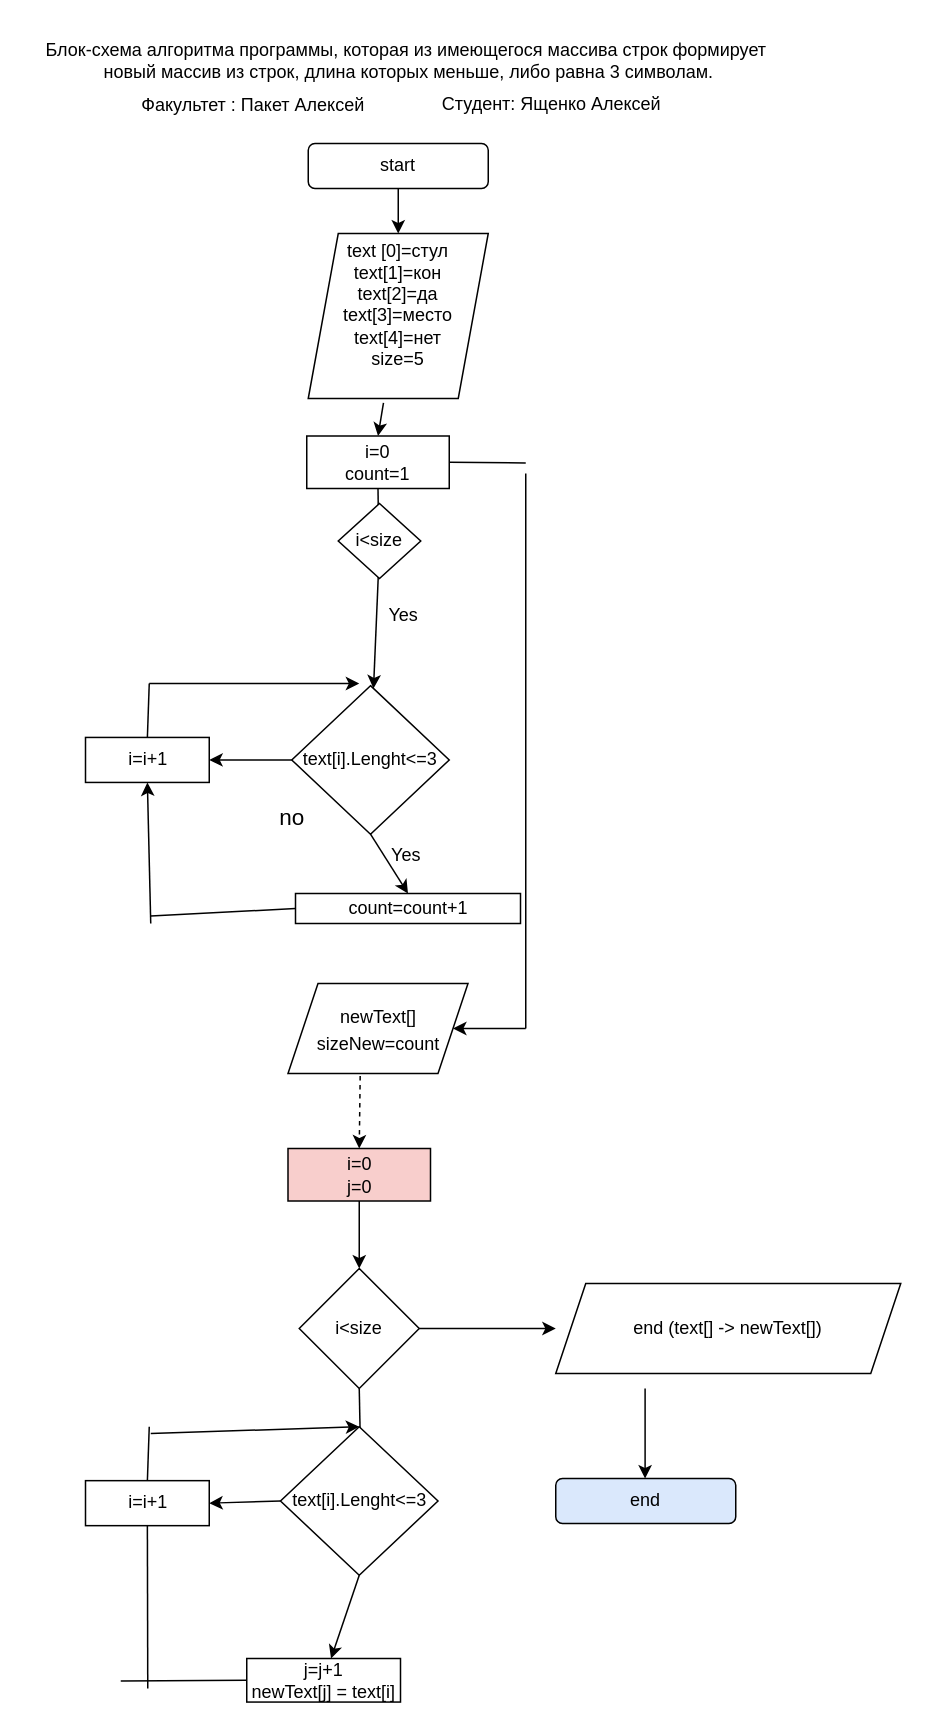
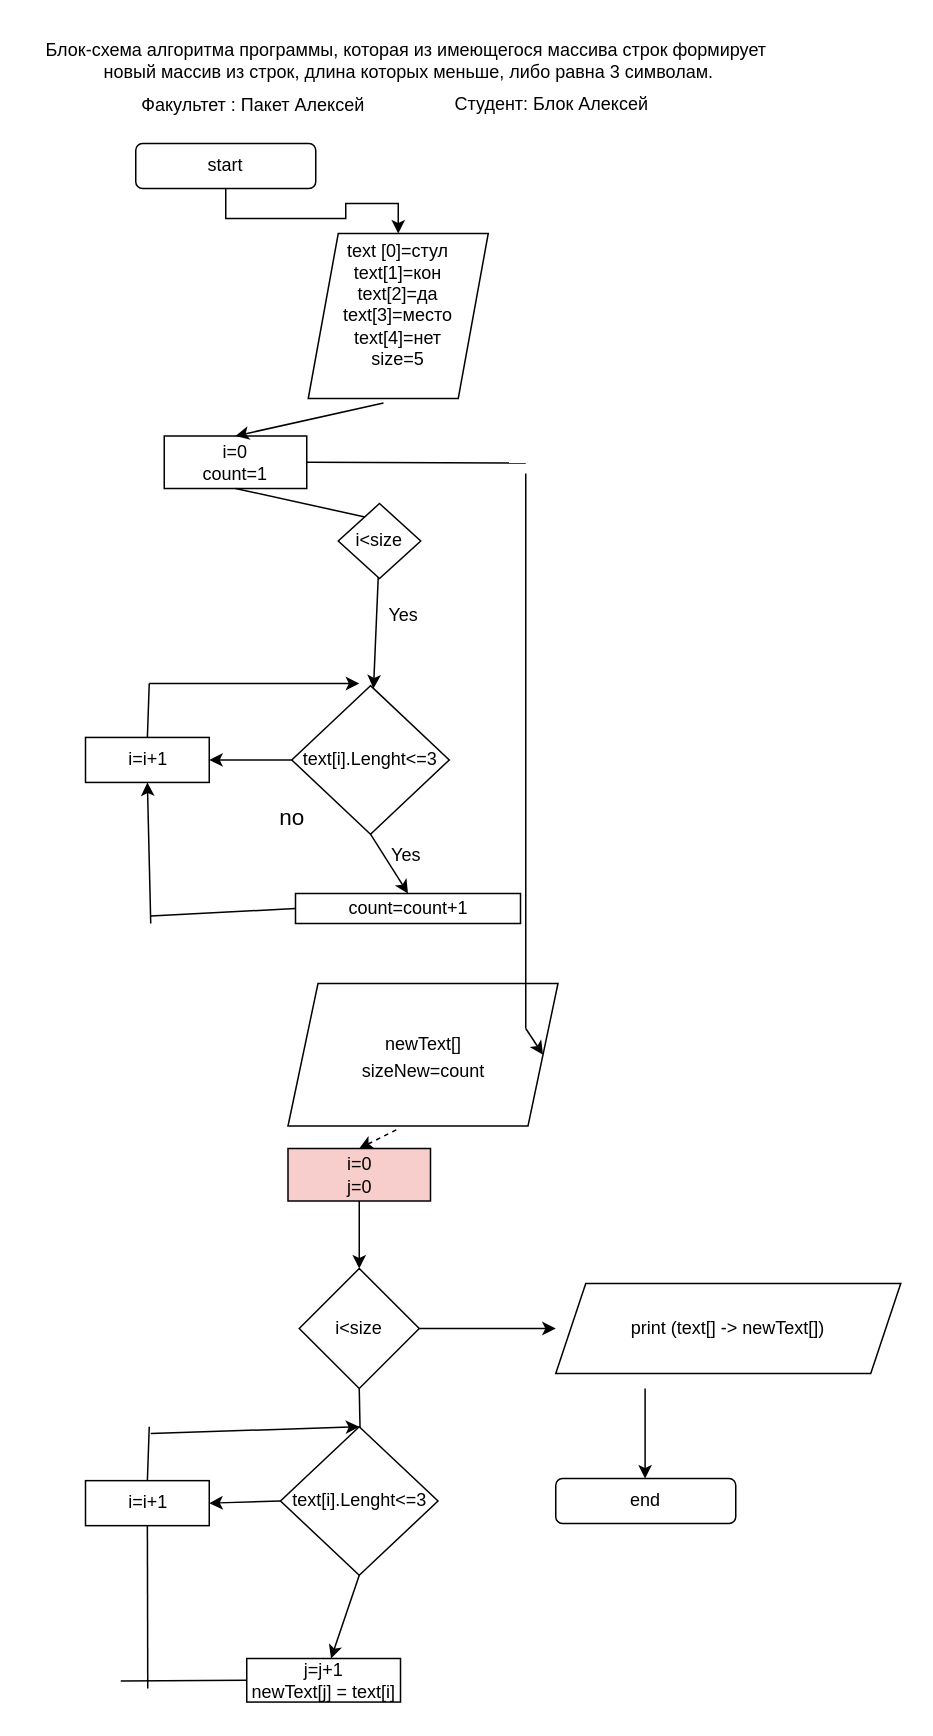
node "Студент: Ященко Алексей": label "Студент: Ященко Алексей" -> "Студент: Блок Алексей"
node "start": moved (398, 166) -> (226, 166)
node "i=0 count=1": moved (378, 462) -> (236, 462)
node "newText[] sizeNew=count": size 180x90 -> 270x143
node "end (text[] -> newText[])": label "end (text[] -> newText[])" -> "print (text[] -> newText[])"
node "end": fillcolor #dae8fc -> #ffffff
